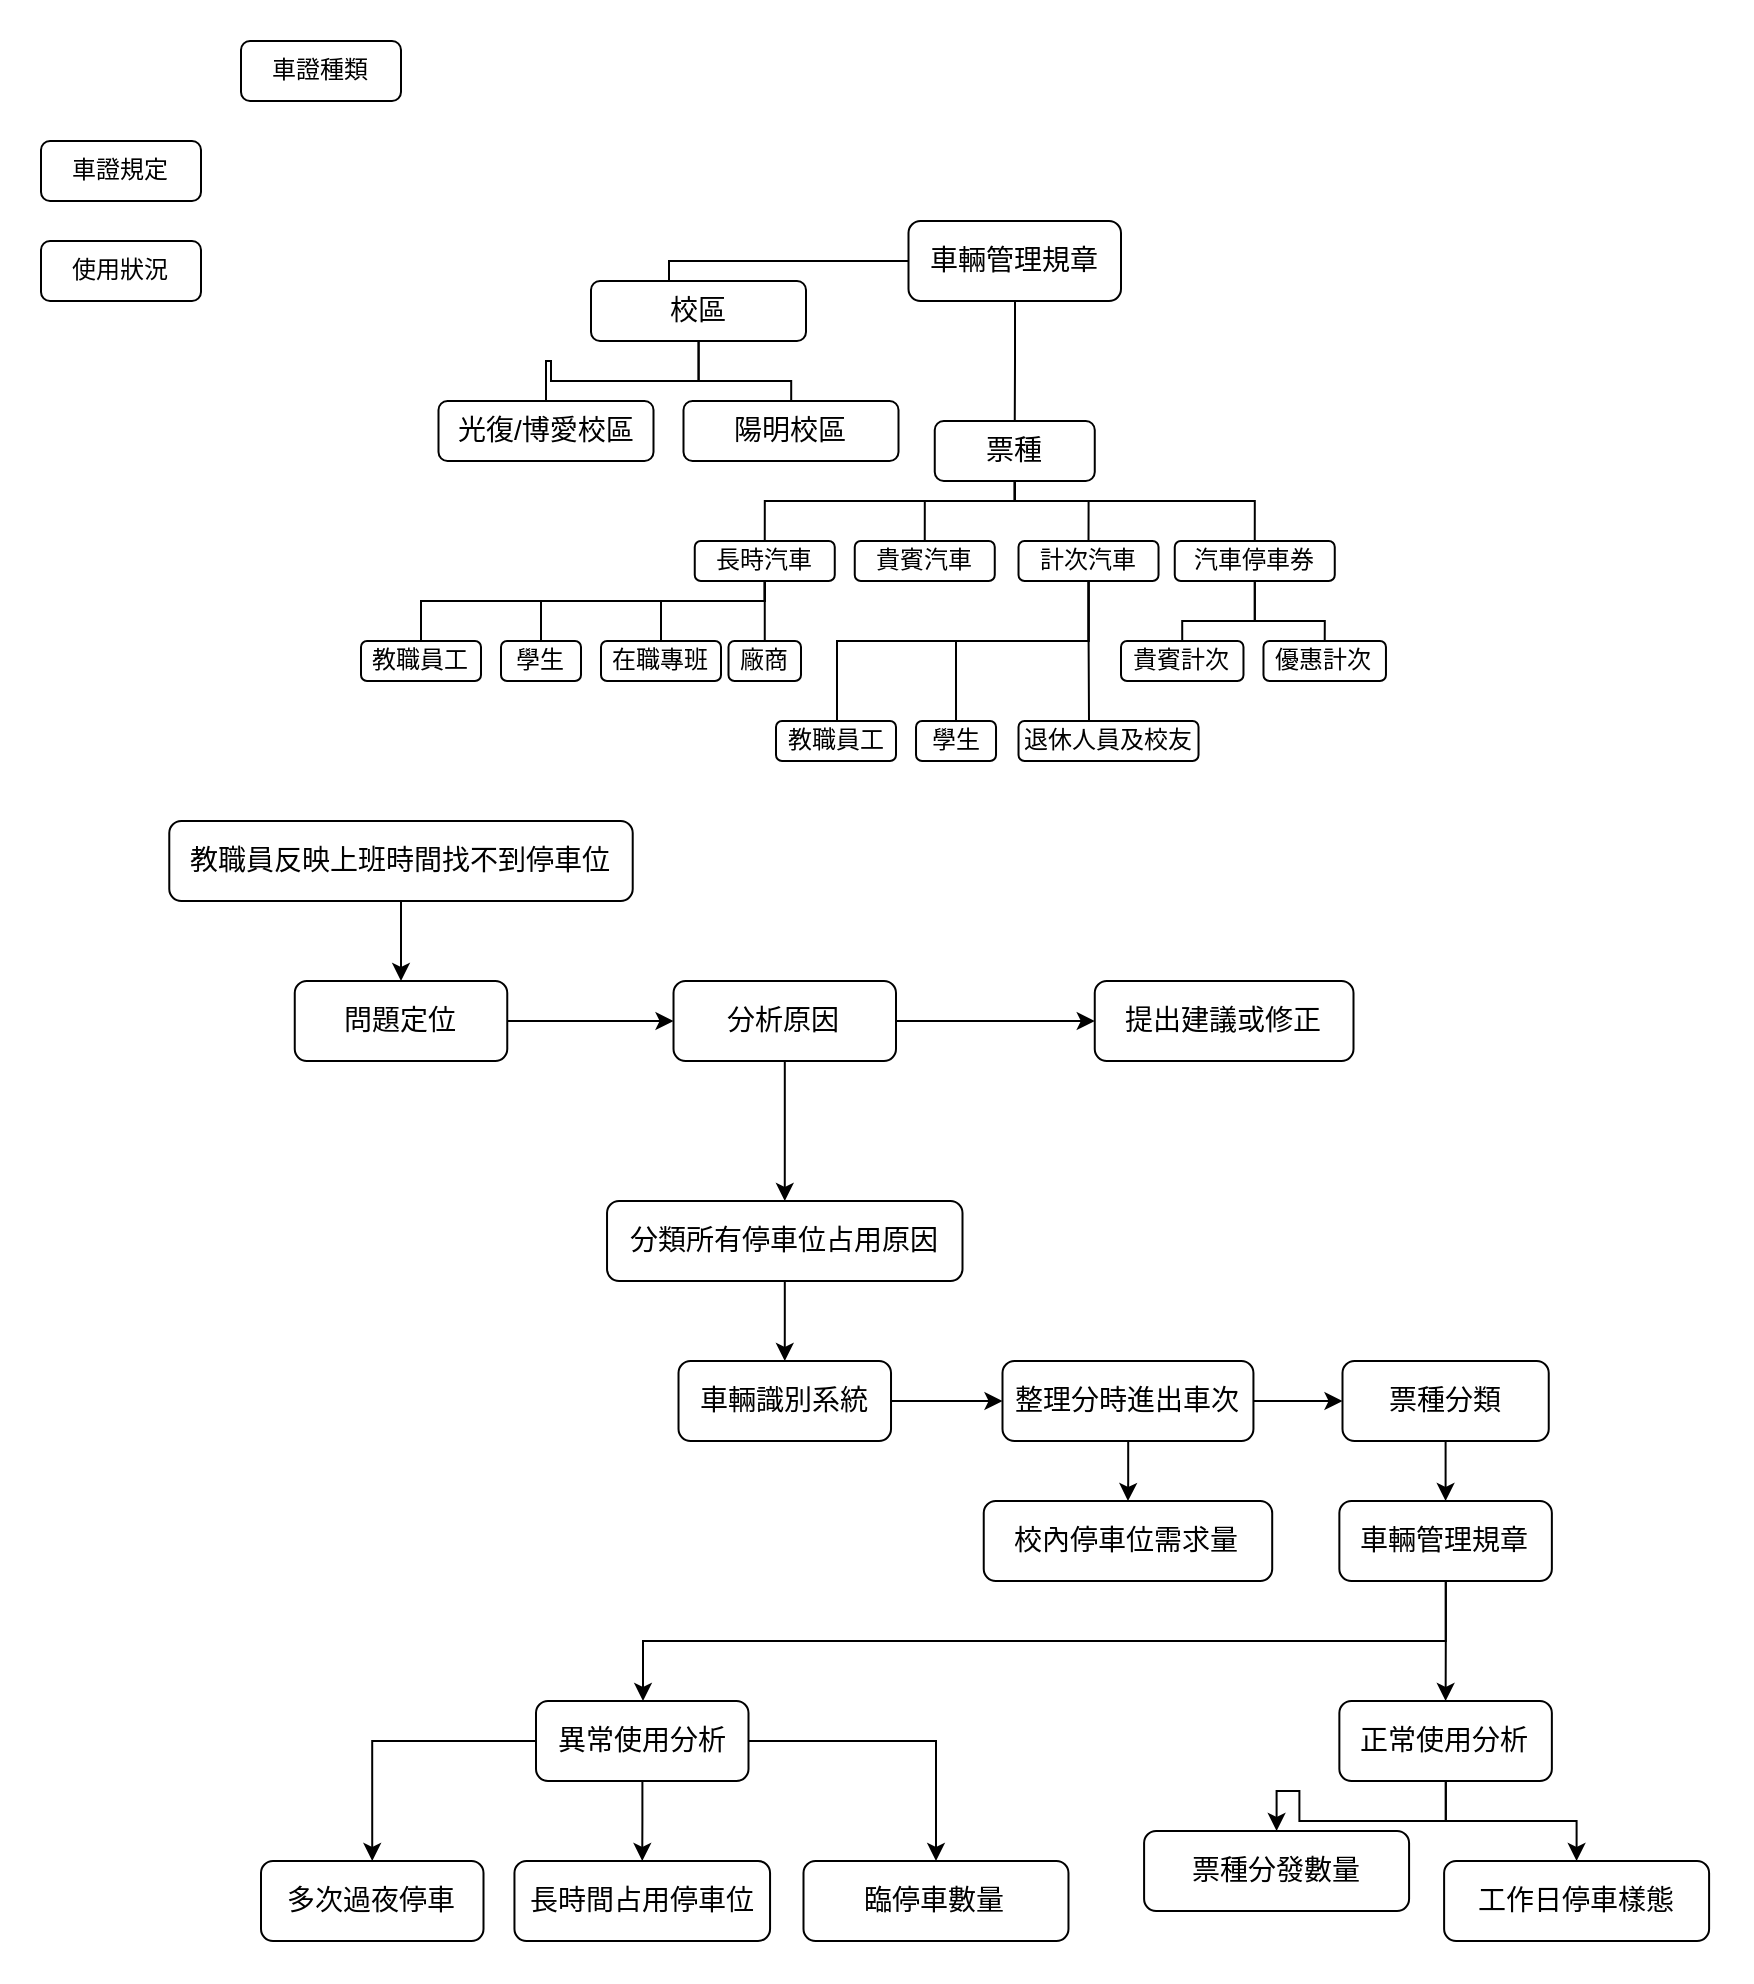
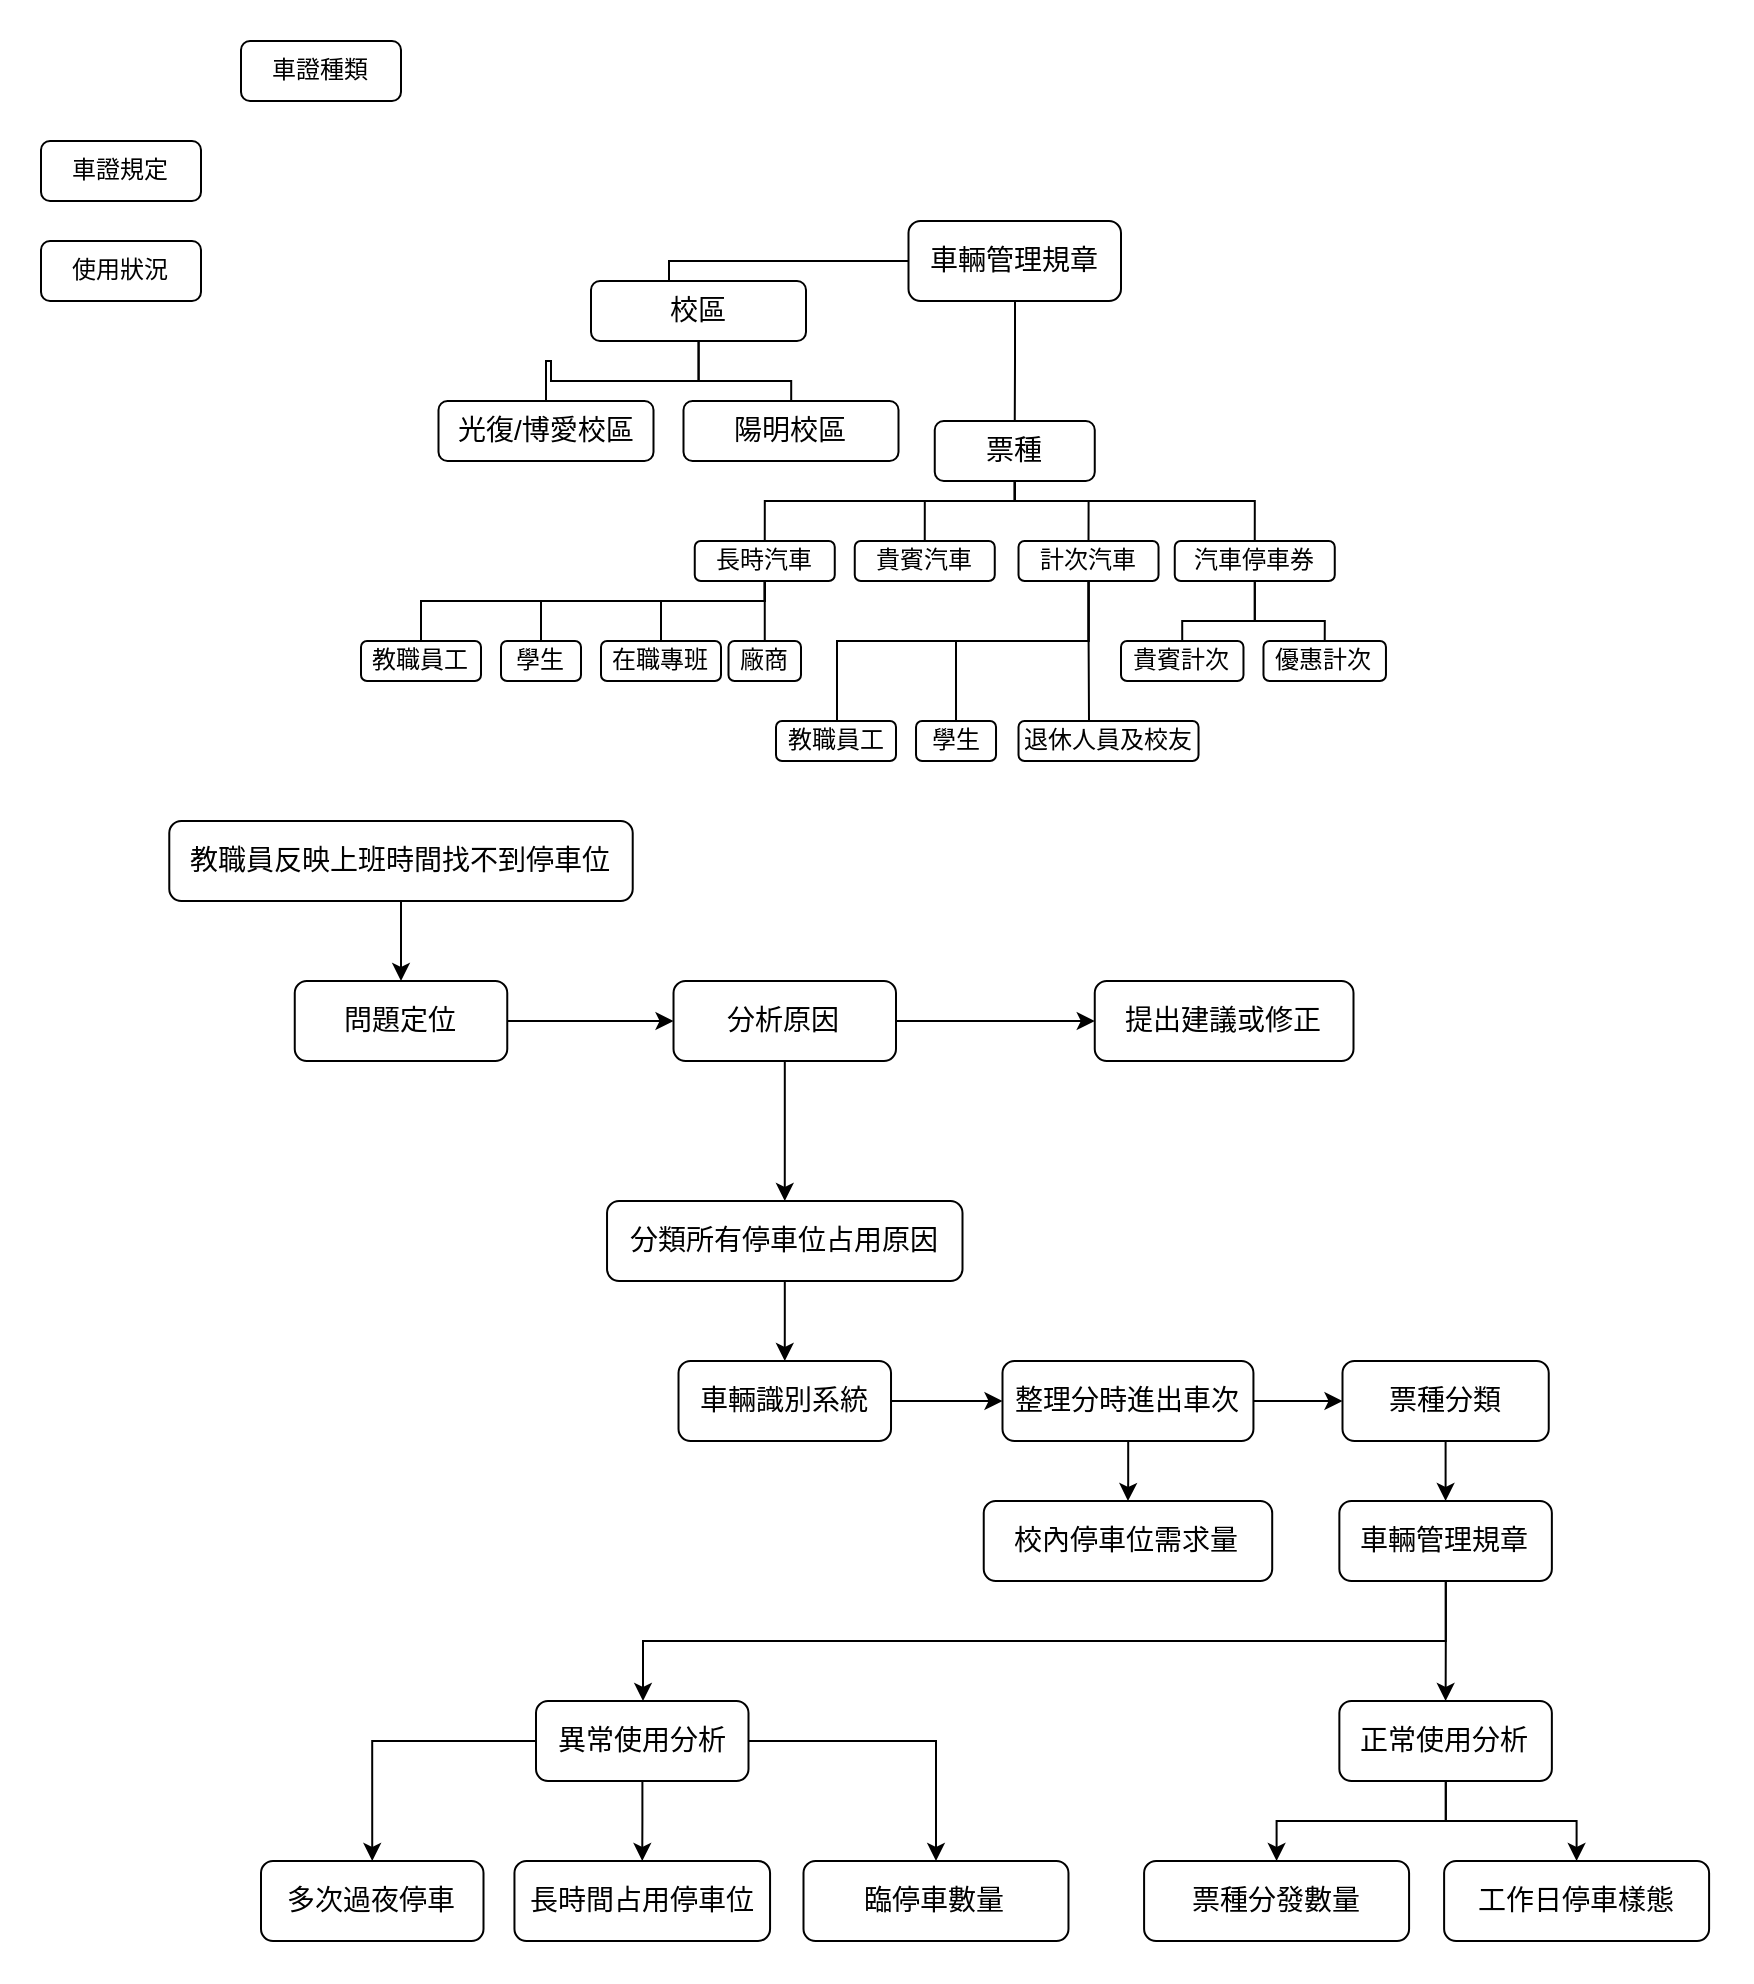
node "票種分發數量": moved (1277, 1871) -> (1277, 1901)
